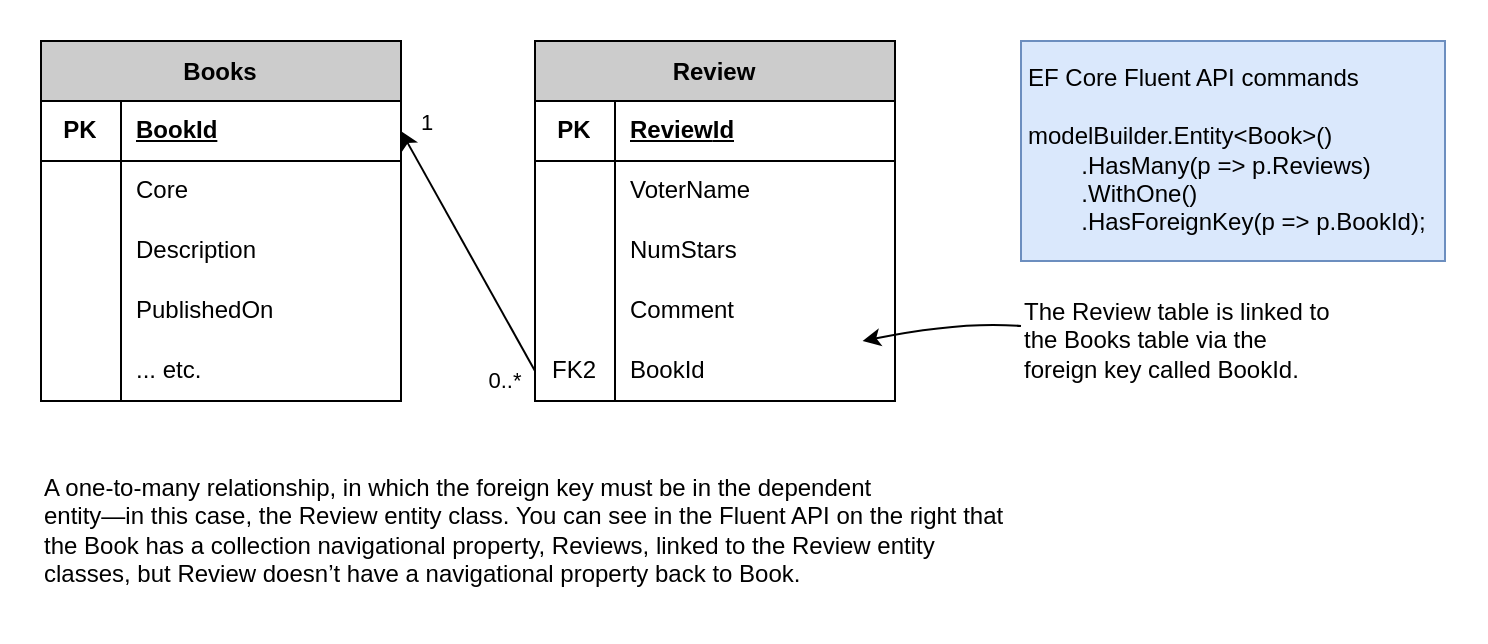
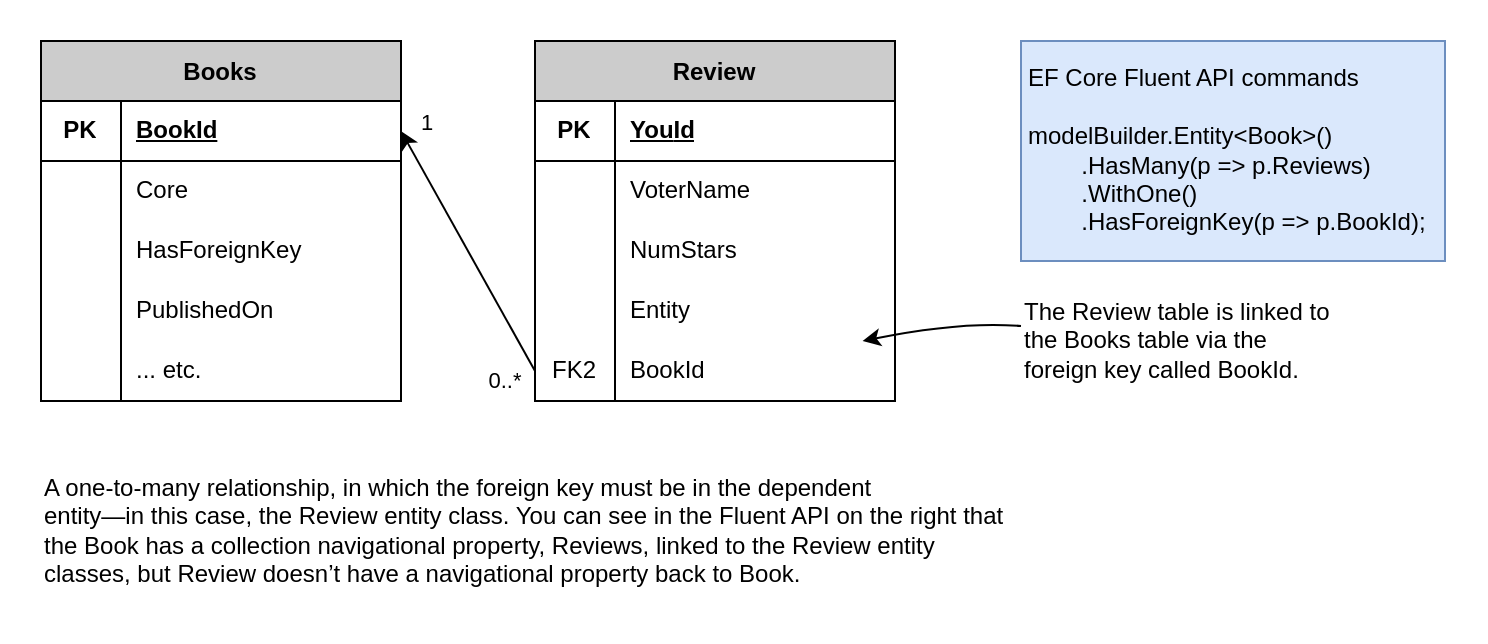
node "ReviewId": label "ReviewId" -> "YouId"
node "Description": label "Description" -> "HasForeignKey"
node "Comment": label "Comment" -> "Entity"
